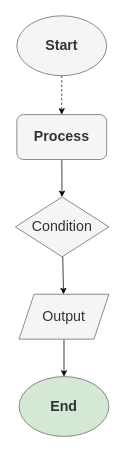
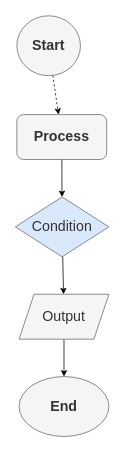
node "Start": size 90x60 -> 64x60
node "Condition": fillcolor #f5f5f5 -> #dae8fc
node "End": fillcolor #d5e8d4 -> #f5f5f5
